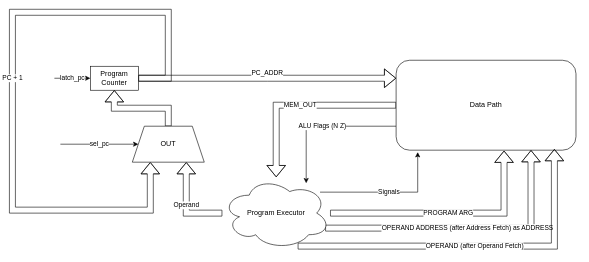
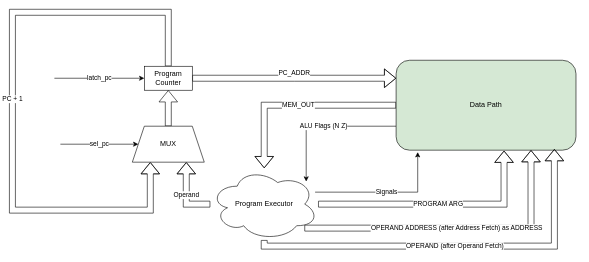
node "Program Counter": moved (114, 78) -> (168, 78)
node "Data Path": fillcolor #ffffff -> #d5e8d4
node "OUT": label "OUT" -> "MUX"
node "Program Executor": moved (276, 213) -> (264, 204)
